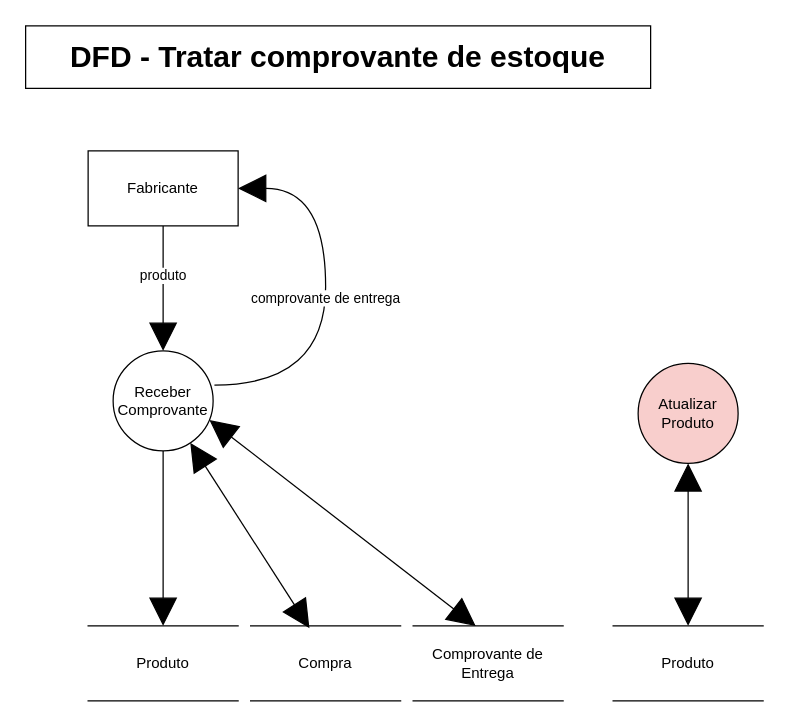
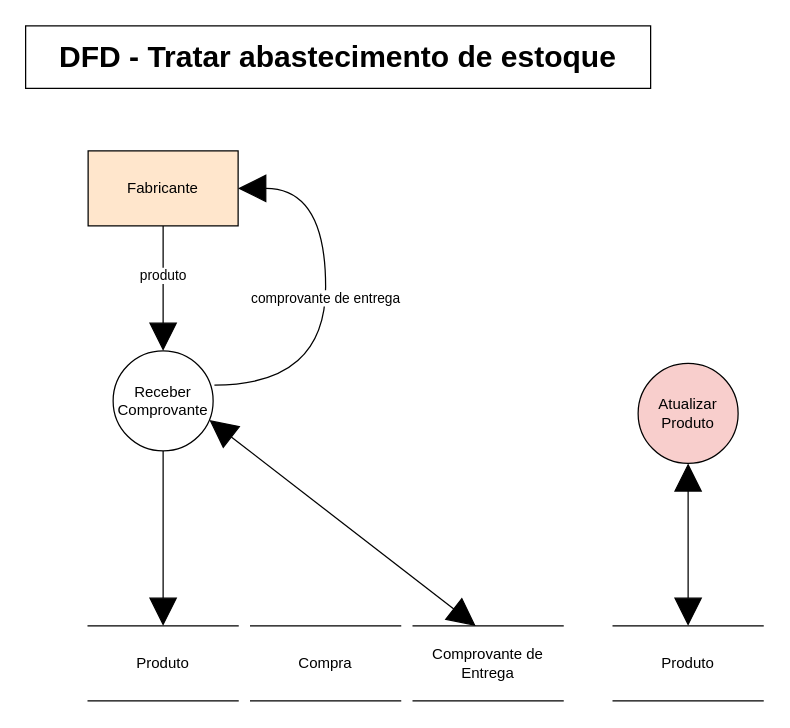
node "DFD - Tratar comprovante de estoque": label "DFD - Tratar comprovante de estoque" -> "DFD - Tratar abastecimento de estoque"
node "Fabricante": fillcolor #ffffff -> #ffe6cc
edge "Receber Comprovante" -- "Compra": removed
